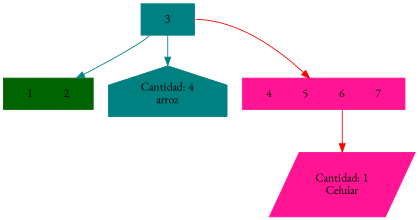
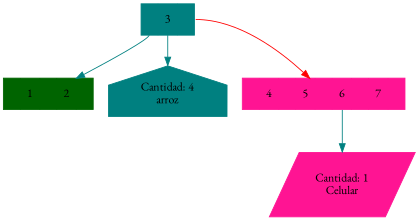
edge "4" -> "Cantidad: 1 Celular": color red -> teal
